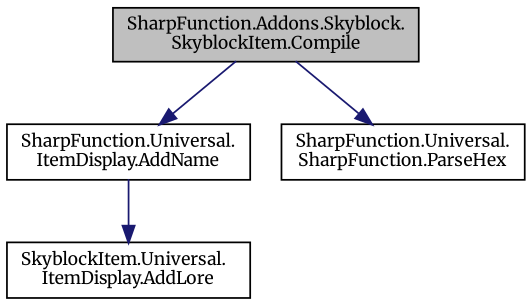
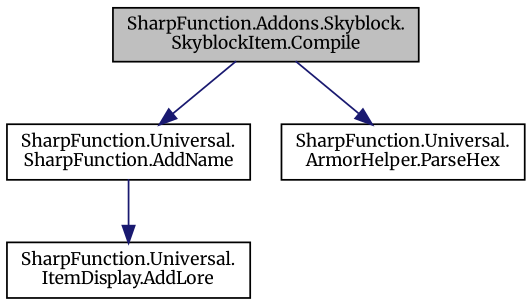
node "SharpFunction.Universal. ItemDisplay.AddName": label "SharpFunction.Universal. ItemDisplay.AddName" -> "SharpFunction.Universal. SharpFunction.AddName"
node "SharpFunction.Universal. SharpFunction.ParseHex": label "SharpFunction.Universal. SharpFunction.ParseHex" -> "SharpFunction.Universal. ArmorHelper.ParseHex"
node "SkyblockItem.Universal. ItemDisplay.AddLore": label "SkyblockItem.Universal. ItemDisplay.AddLore" -> "SharpFunction.Universal. ItemDisplay.AddLore"
